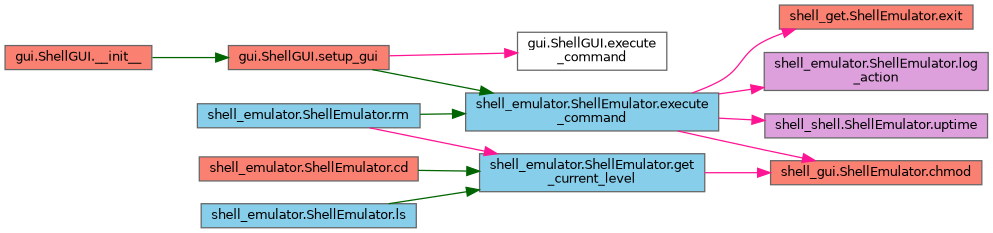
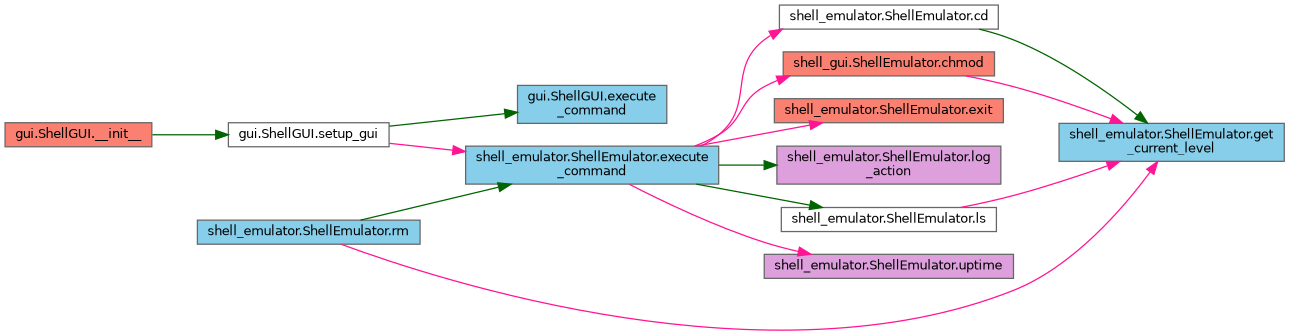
node "shell_get.ShellEmulator.exit": label "shell_get.ShellEmulator.exit" -> "shell_emulator.ShellEmulator.exit"
node "gui.ShellGUI.execute _command": fillcolor white -> skyblue
edge "gui.ShellGUI.setup_gui" -> "gui.ShellGUI.execute _command": color deeppink -> darkgreen
node "gui.ShellGUI.setup_gui": fillcolor salmon -> white
edge "gui.ShellGUI.setup_gui" -> "shell_emulator.ShellEmulator.execute _command": color darkgreen -> deeppink
edge "shell_emulator.ShellEmulator.execute _command" -> "shell_emulator.ShellEmulator.log _action": color deeppink -> darkgreen
edge "shell_emulator.ShellEmulator.execute _command" -> "shell_emulator.ShellEmulator.cd": added
node "shell_shell.ShellEmulator.uptime": label "shell_shell.ShellEmulator.uptime" -> "shell_emulator.ShellEmulator.uptime"
node "shell_emulator.ShellEmulator.cd": fillcolor salmon -> white
edge "shell_emulator.ShellEmulator.get _current_level" -> "shell_gui.ShellEmulator.chmod": reversed
edge "shell_emulator.ShellEmulator.execute _command" -> "shell_emulator.ShellEmulator.ls": added
edge "shell_emulator.ShellEmulator.ls" -> "shell_emulator.ShellEmulator.get _current_level": color darkgreen -> deeppink
node "shell_emulator.ShellEmulator.ls": fillcolor skyblue -> white
